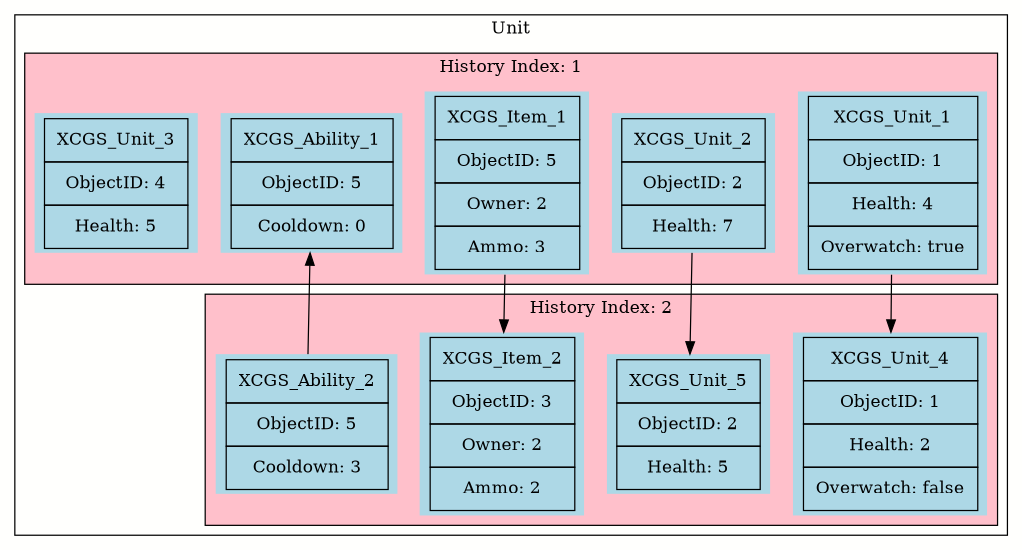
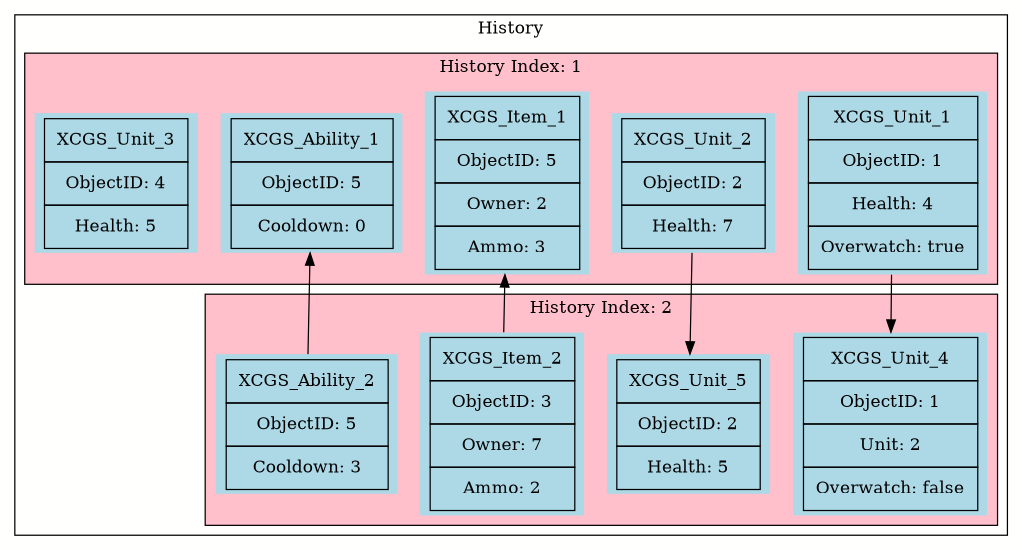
cluster "Unit": label "Unit" -> "History"
edge "XCGS_Item_1" -> "XCGS_Item_2": reversed
node "XCGS_Item_2": text "Owner: 2" -> "Owner: 7"
node "XCGS_Unit_4": text "Health: 2" -> "Unit: 2"
